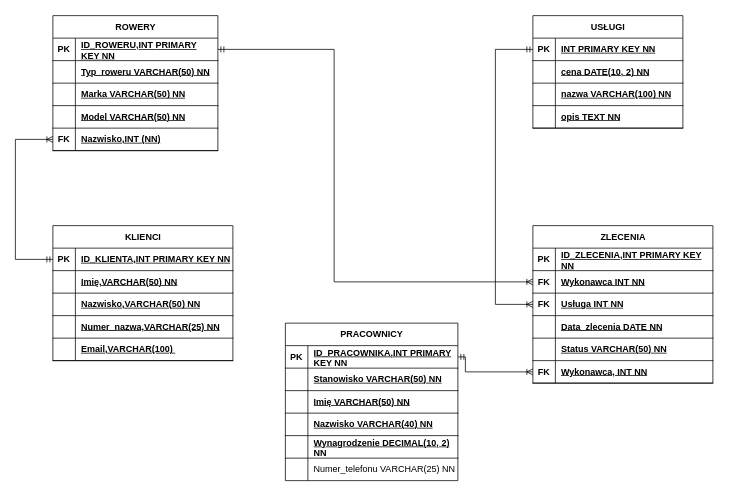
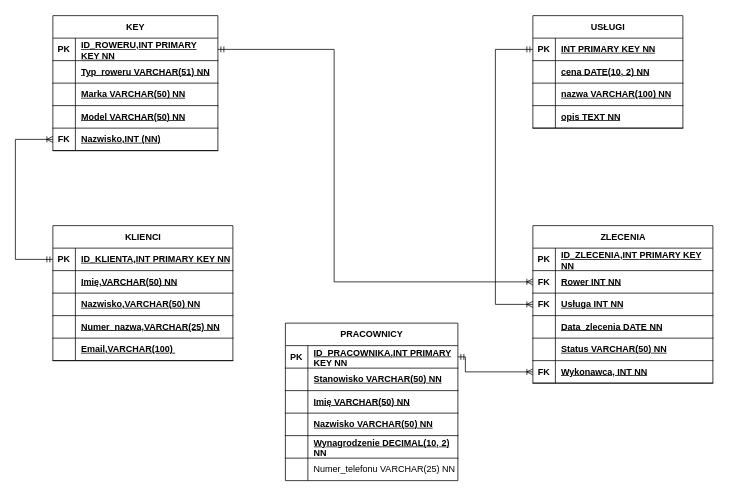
node "ROWERY": label "ROWERY" -> "KEY"
node "Typ_roweru VARCHAR(50) NN": label "Typ_roweru VARCHAR(50) NN" -> "Typ_roweru VARCHAR(51) NN"
node "Wykonawca INT NN": label "Wykonawca INT NN" -> "Rower INT NN"
node "Nazwisko VARCHAR(40) NN": label "Nazwisko VARCHAR(40) NN" -> "Nazwisko VARCHAR(50) NN"
